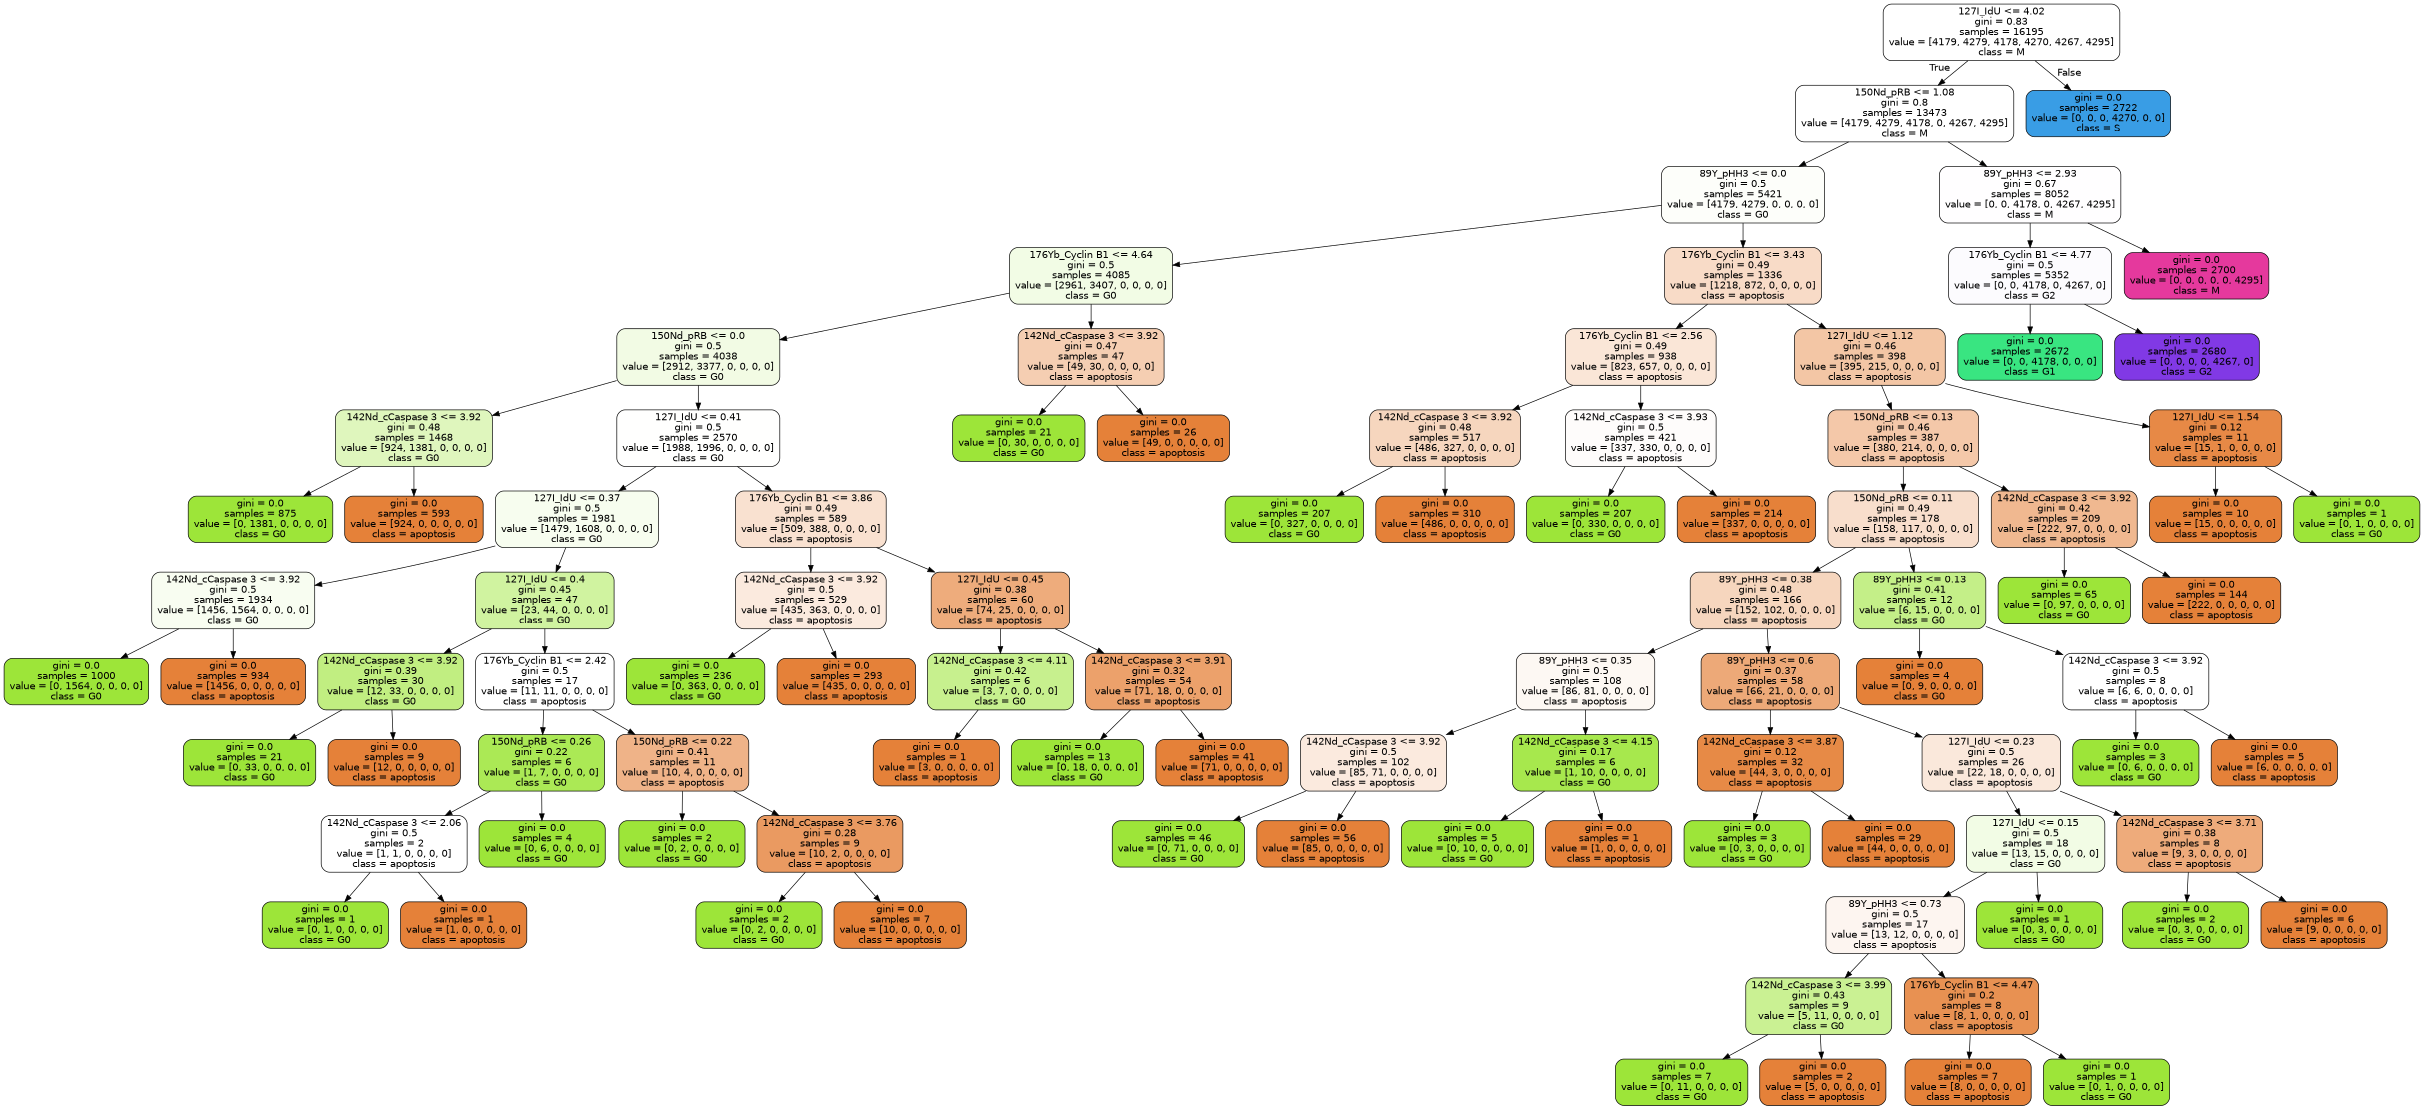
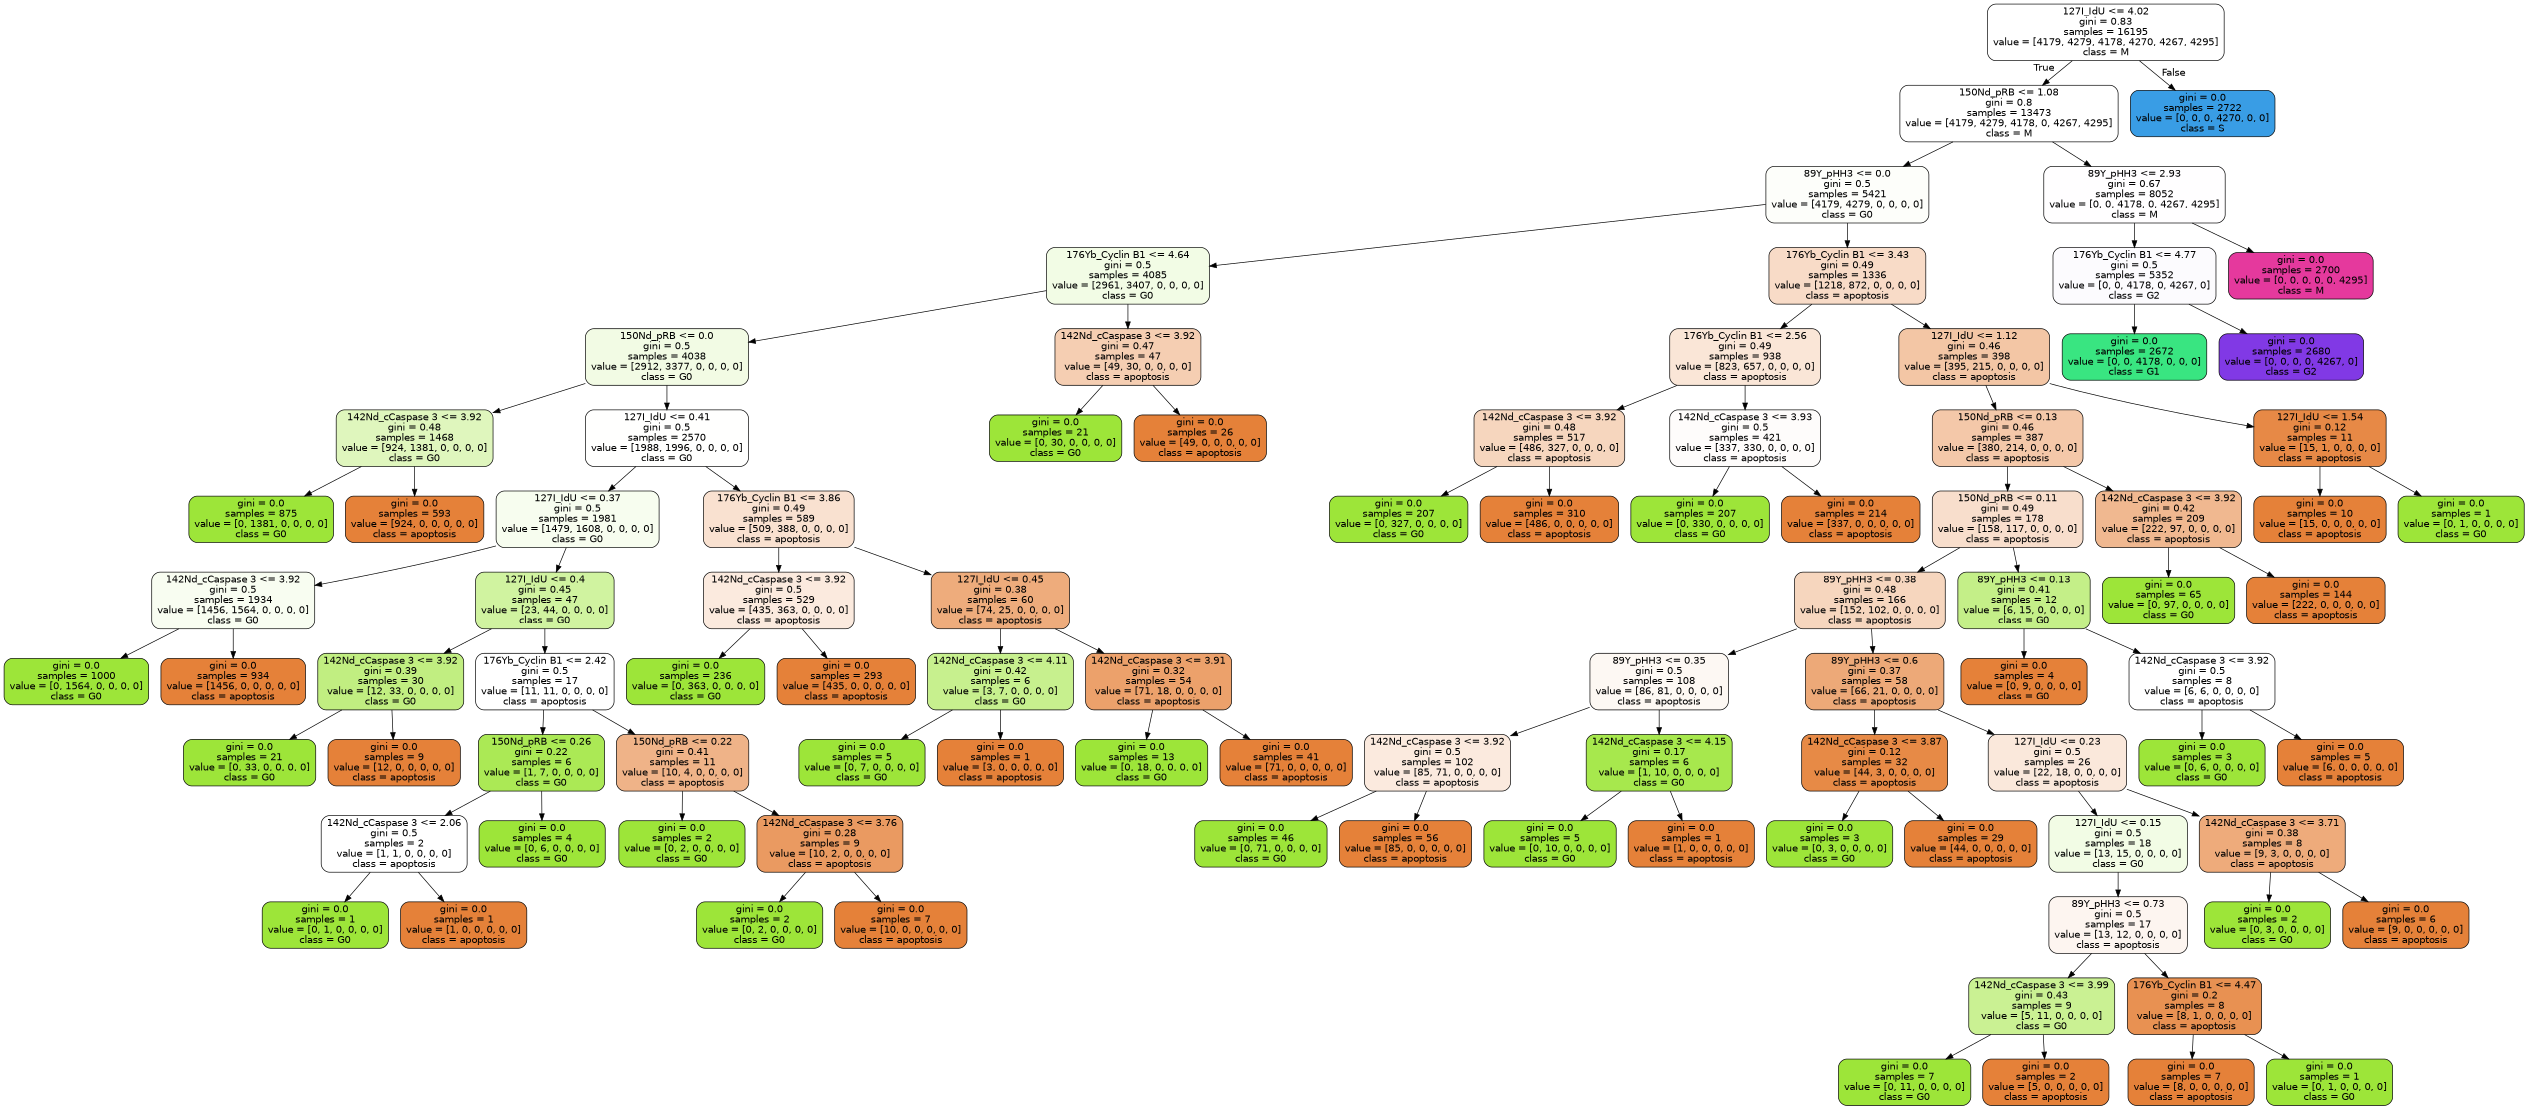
node "gini = 0.0 samples = 5 value = [0, 7, 0, 0, 0, 0] class = G0": added
node "gini = 0.0 samples = 1 value = [0, 3, 0, 0, 0, 0] class = G0": removed
